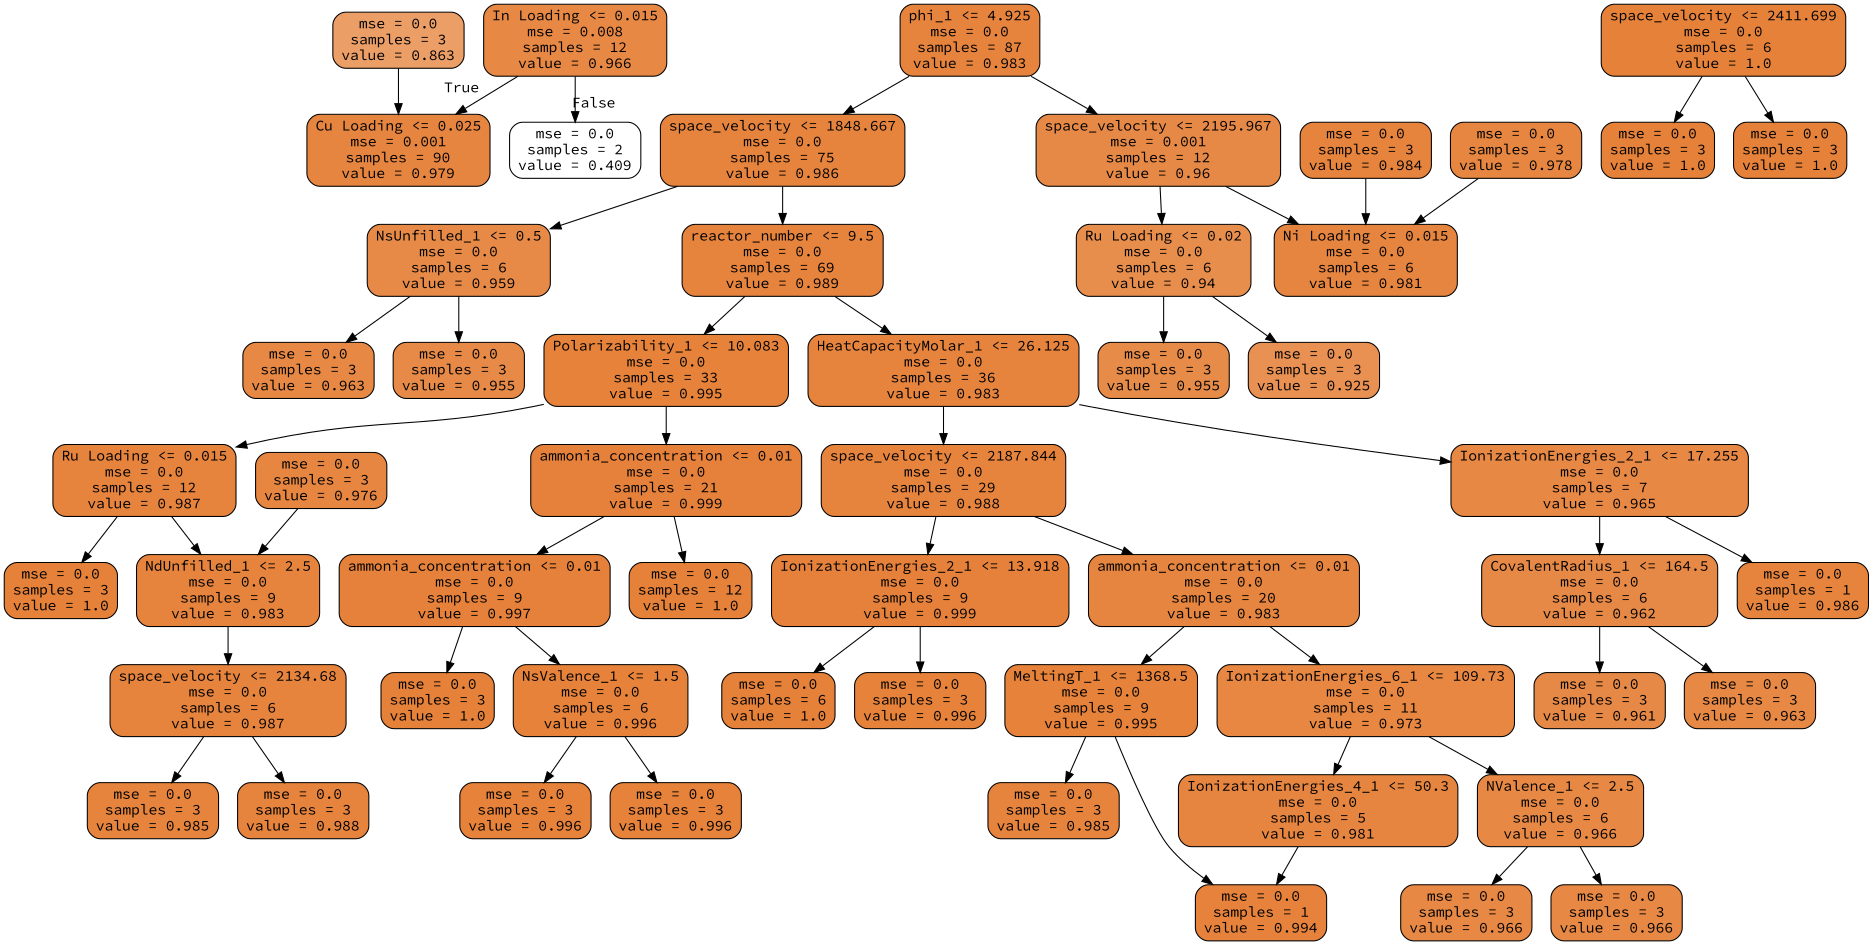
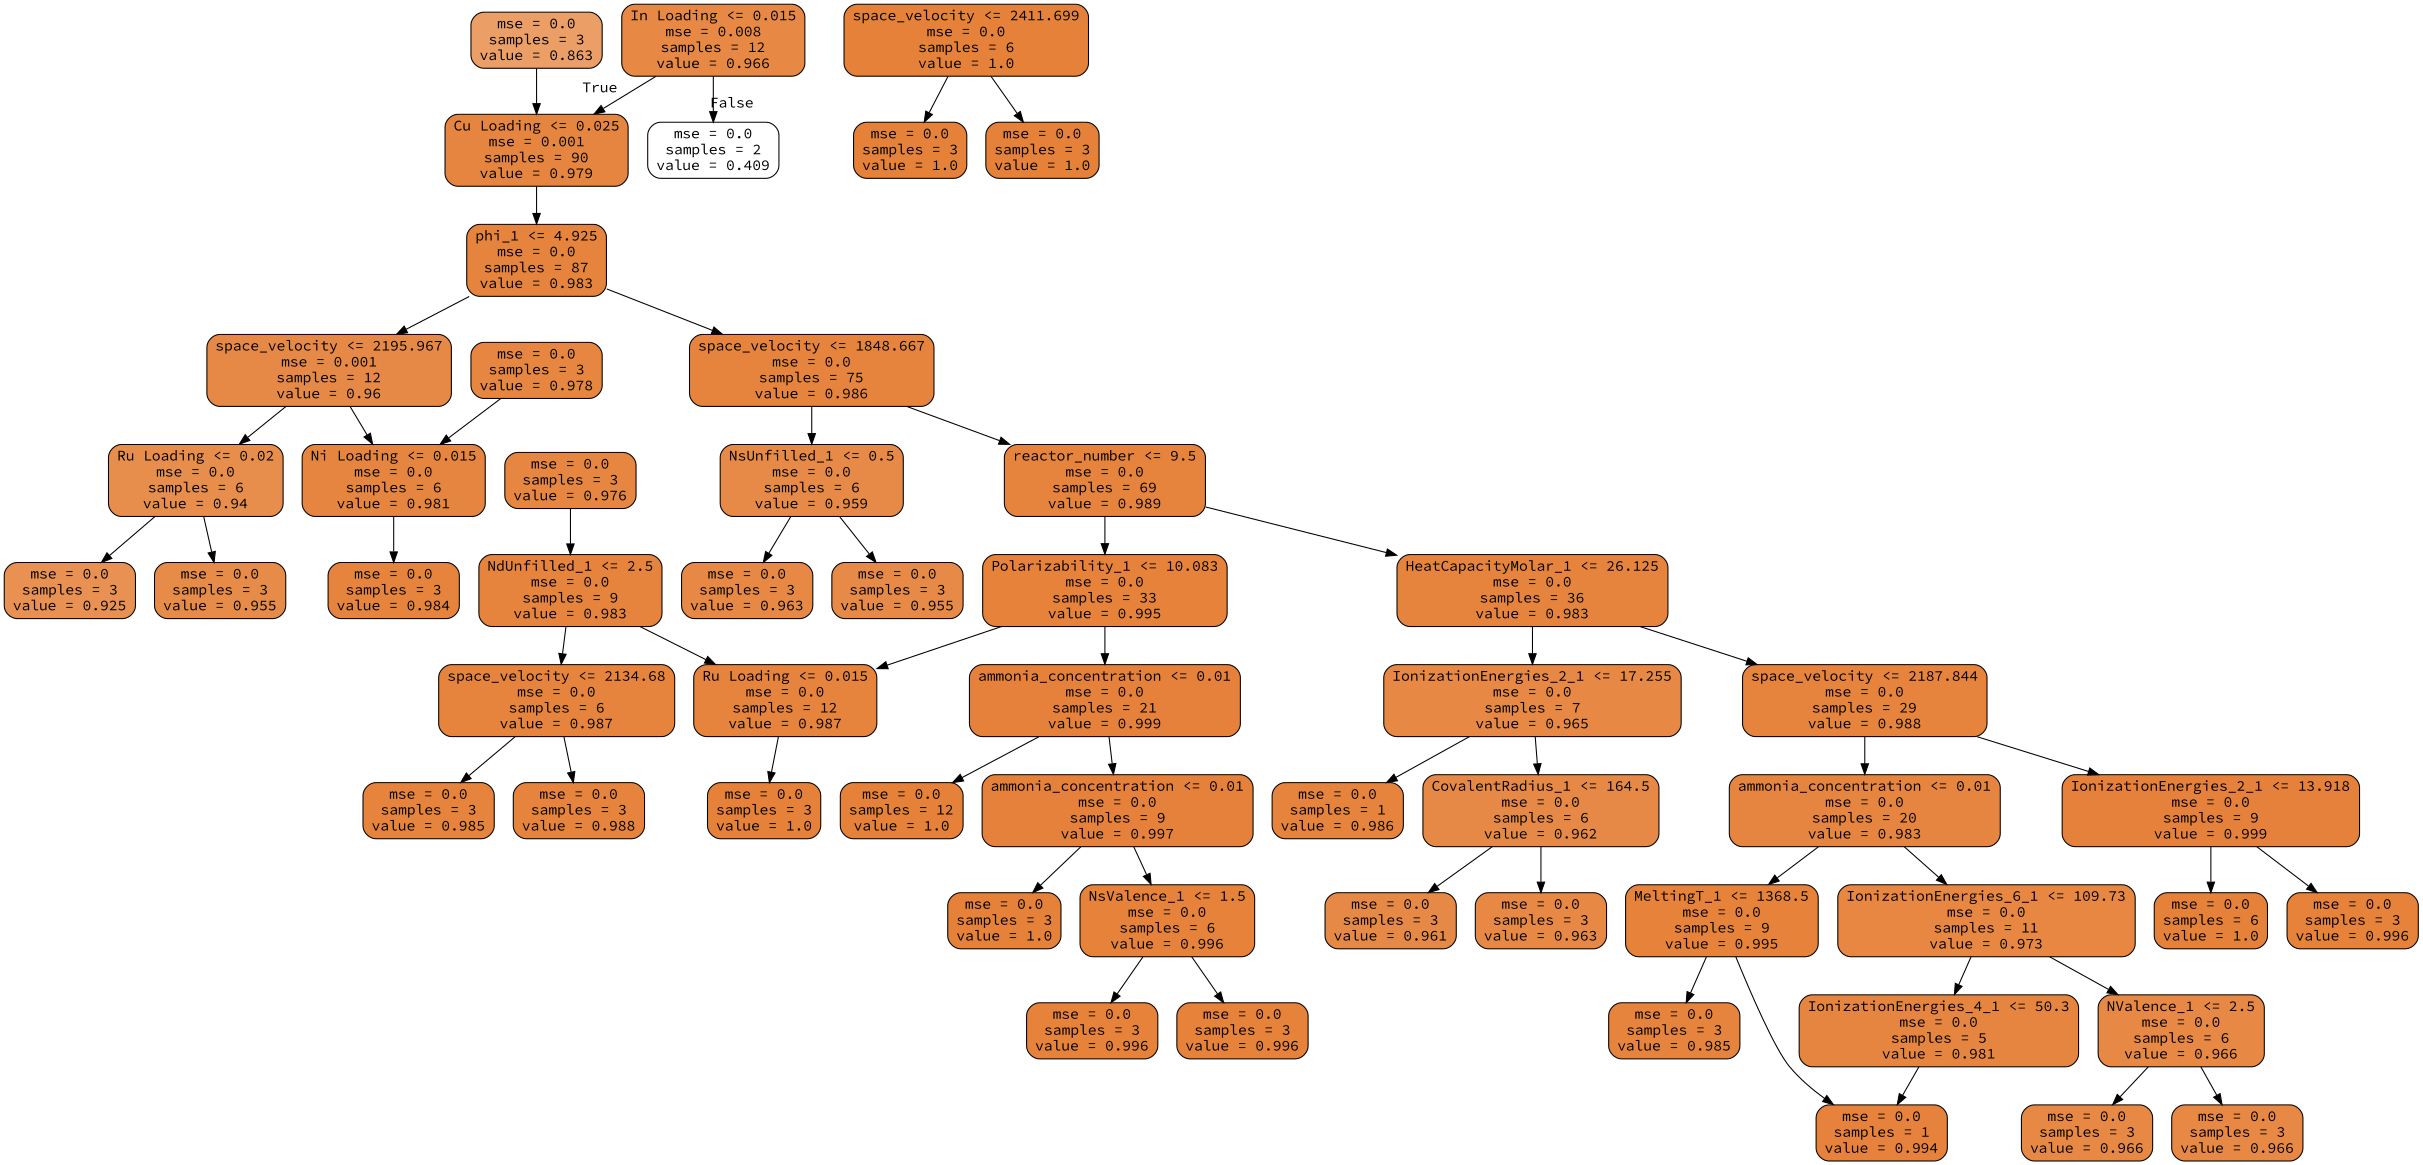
edge "mse = 0.0 samples = 3 value = 0.984" -> "Ni Loading <= 0.015 mse = 0.0 samples = 6 value = 0.981": reversed
edge "Cu Loading <= 0.025 mse = 0.001 samples = 90 value = 0.979" -> "phi_1 <= 4.925 mse = 0.0 samples = 87 value = 0.983": added
edge "Ru Loading <= 0.015 mse = 0.0 samples = 12 value = 0.987" -> "NdUnfilled_1 <= 2.5 mse = 0.0 samples = 9 value = 0.983": reversed
